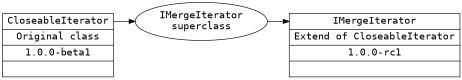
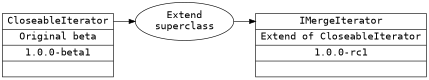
node "IMergeIterator superclass": label "IMergeIterator superclass" -> "Extend superclass"
node "CloseableIterator": text "Original class" -> "Original beta"
